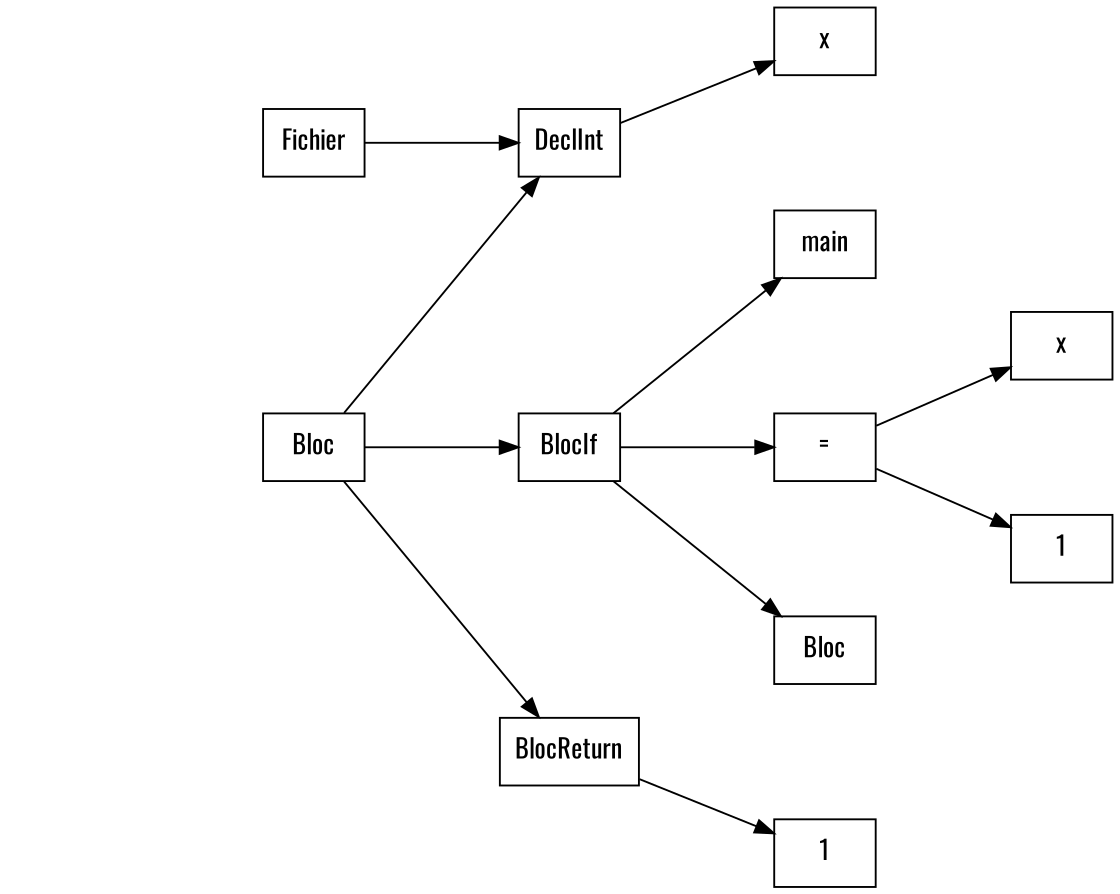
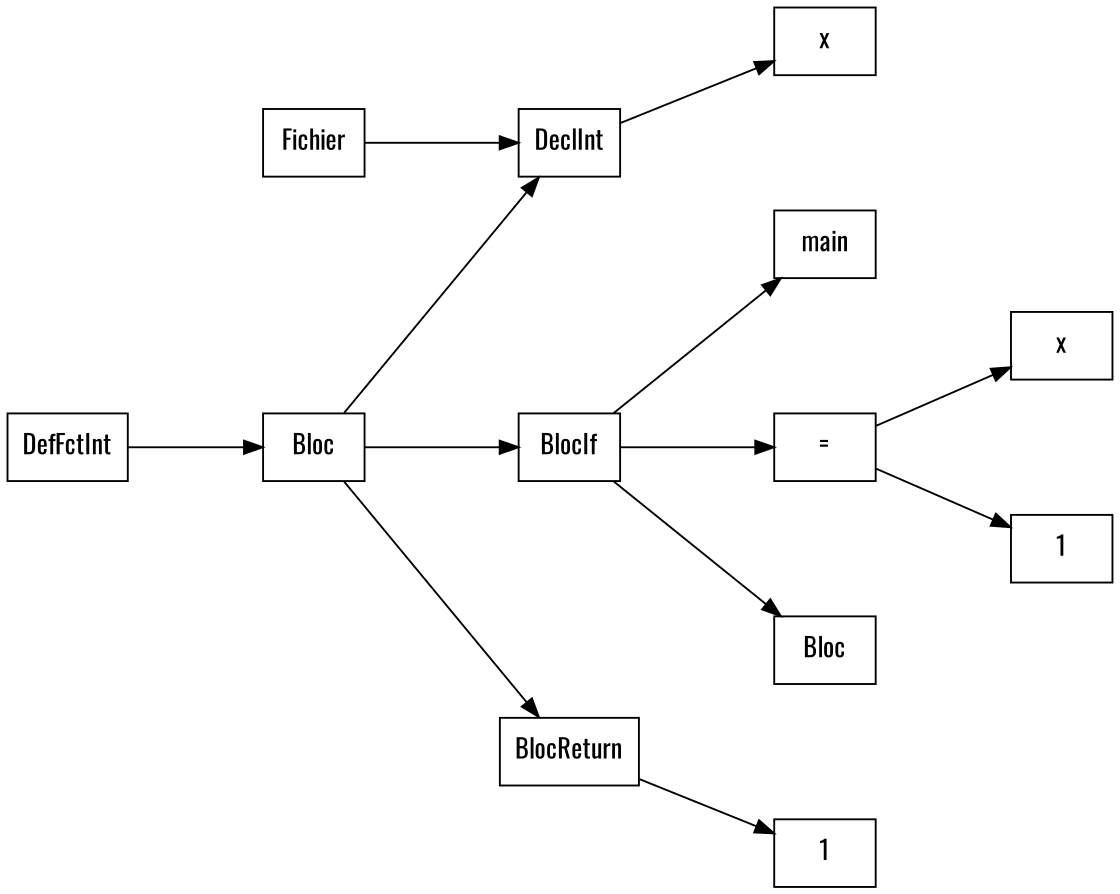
node "DefFctInt": added
